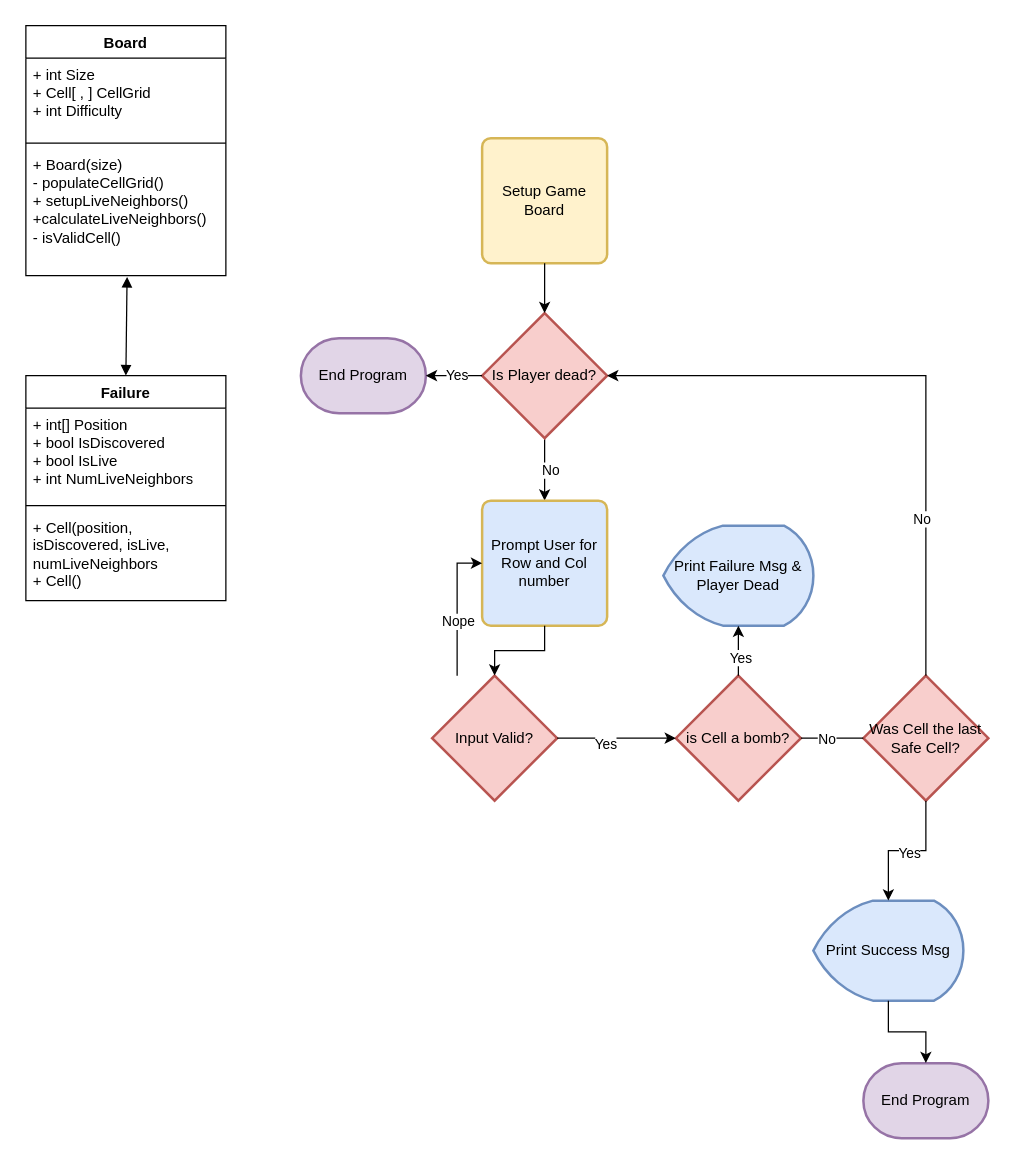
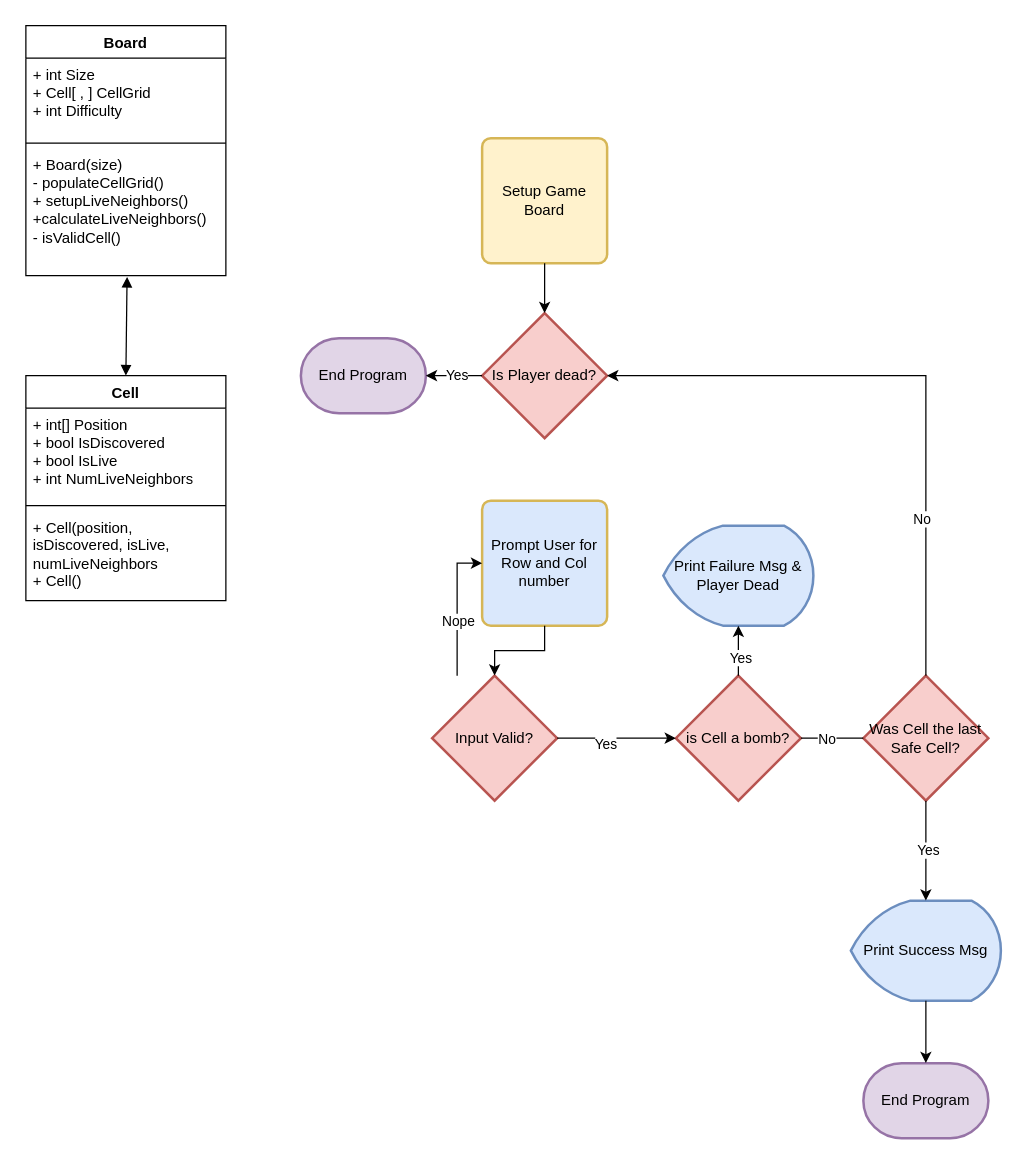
node "Failure": label "Failure" -> "Cell"
edge "Is Player dead?" -> "Prompt User for Row and Col number": removed, label "No"
node "Print Success Msg": moved (888, 951) -> (926, 951)
